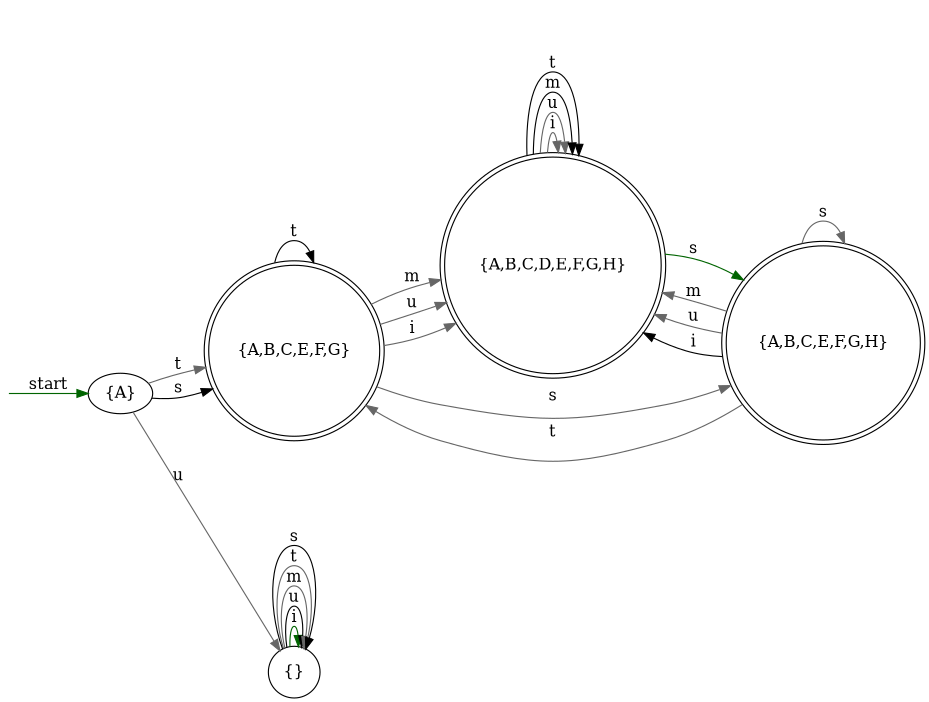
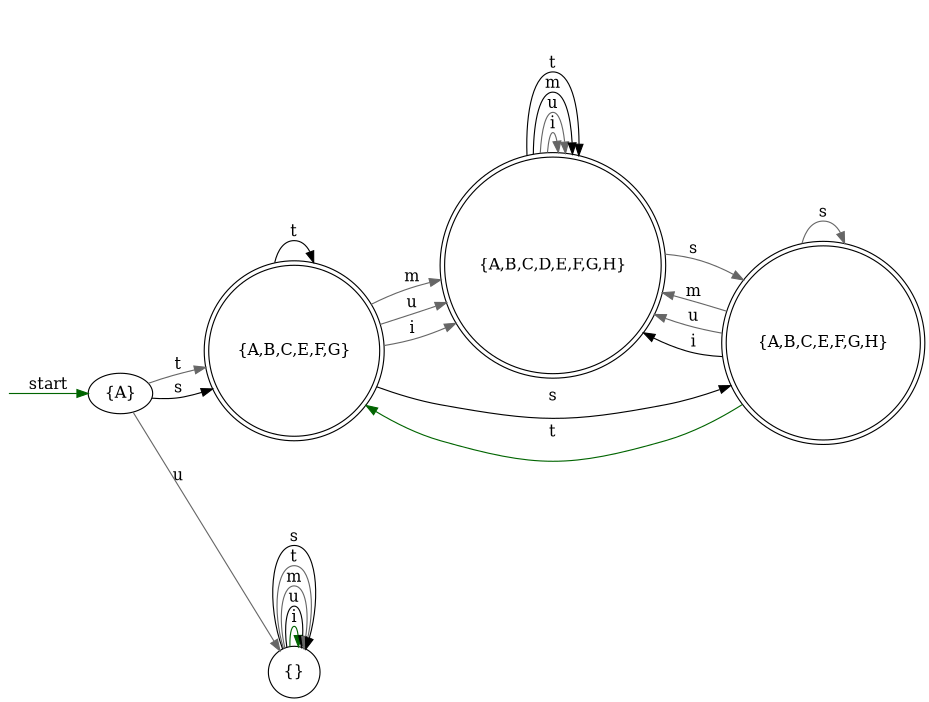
edge "{A,B,C,D,E,F,G,H}" -> "{A,B,C,E,F,G,H}": color darkgreen -> gray40
edge "{A,B,C,E,F,G}" -> "{A,B,C,E,F,G,H}": color gray40 -> black
edge "{A,B,C,E,F,G,H}" -> "{A,B,C,E,F,G}": color gray40 -> darkgreen
